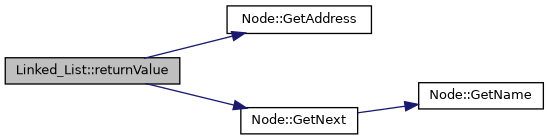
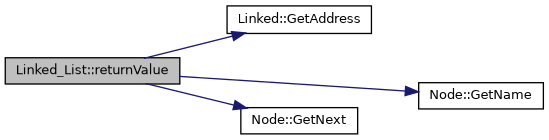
node "Node::GetAddress": label "Node::GetAddress" -> "Linked::GetAddress"
edge "Node::GetNext" -> "Node::GetName": now "Linked_List::returnValue" -> "Node::GetName"
